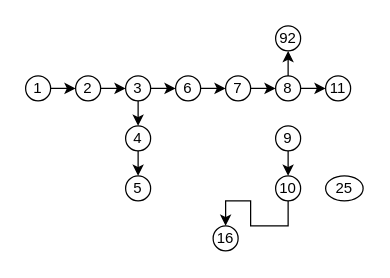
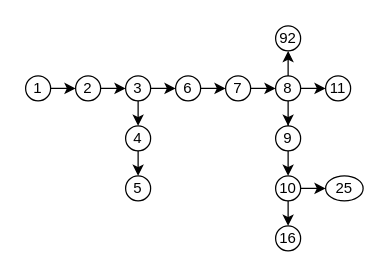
edge "8" -> "9": added
edge "10" -> "25": added
node "16": moved (226, 238) -> (288, 238)
